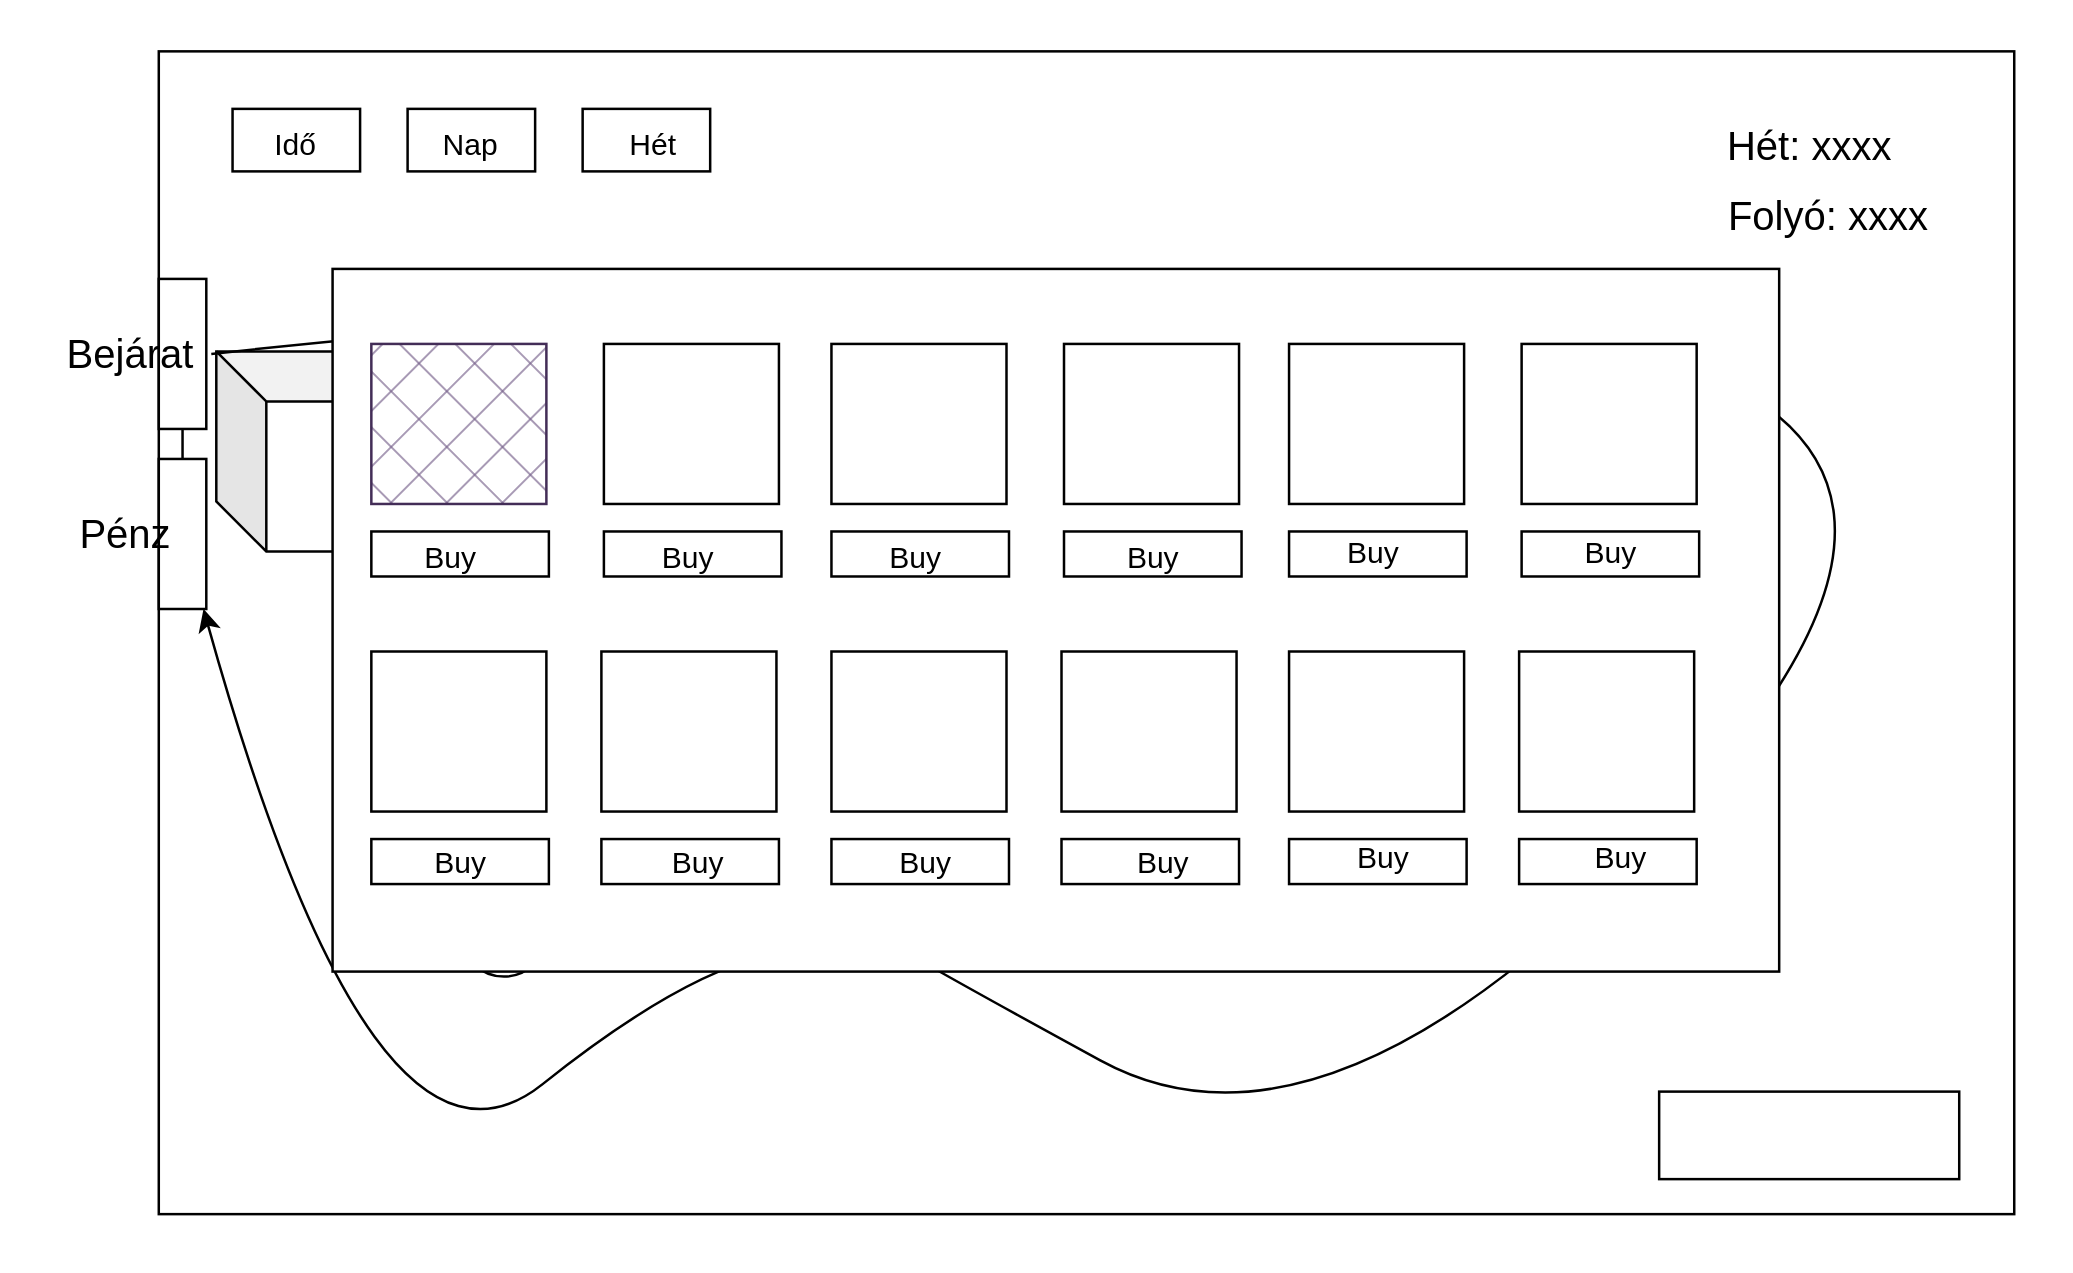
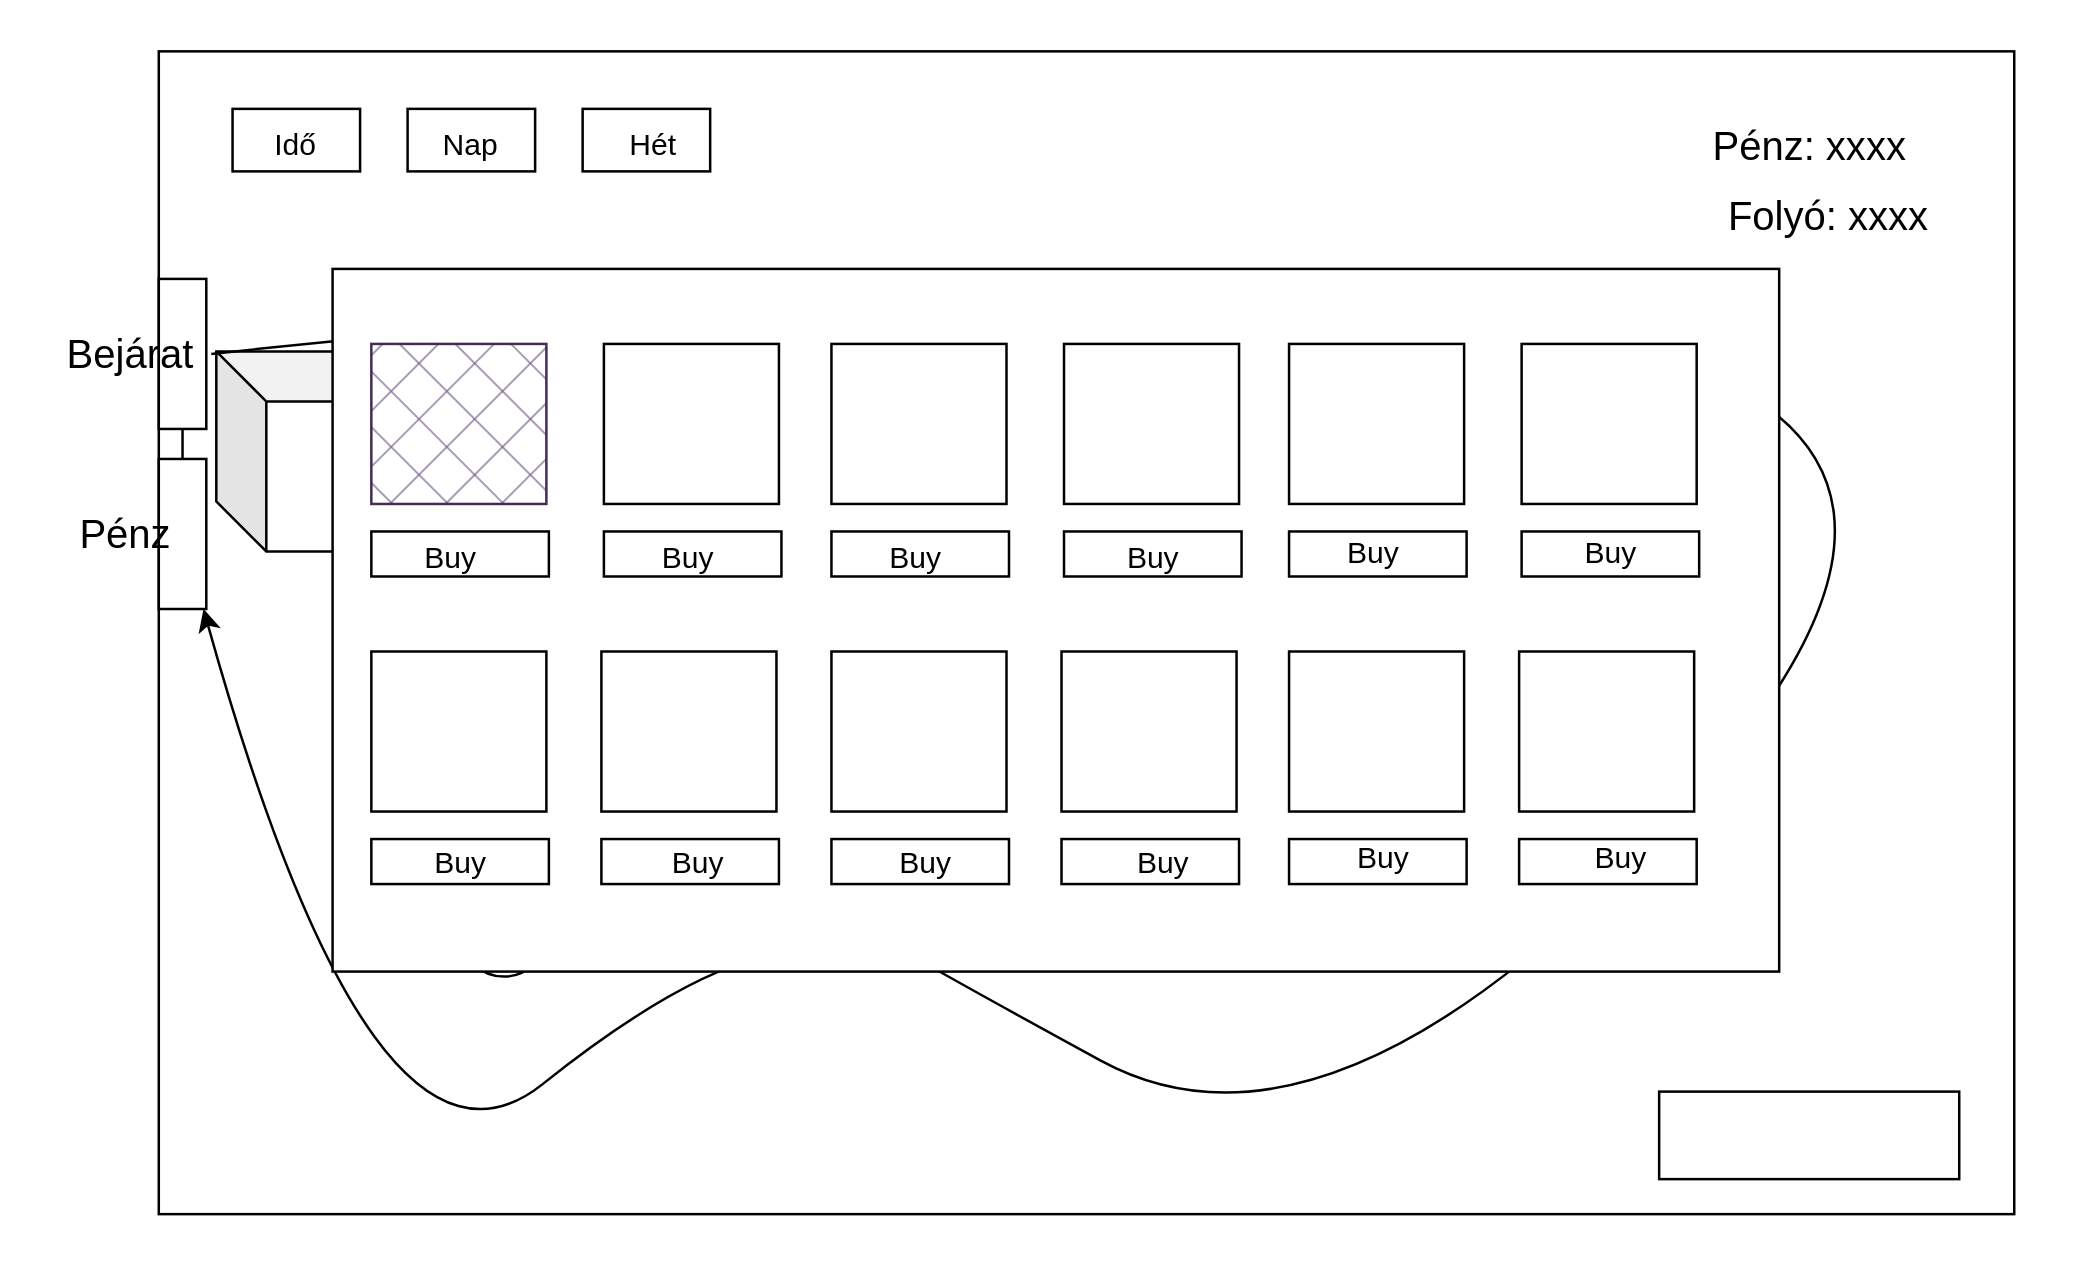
node "Hét: xxxx": label "Hét: xxxx" -> "Pénz: xxxx"
